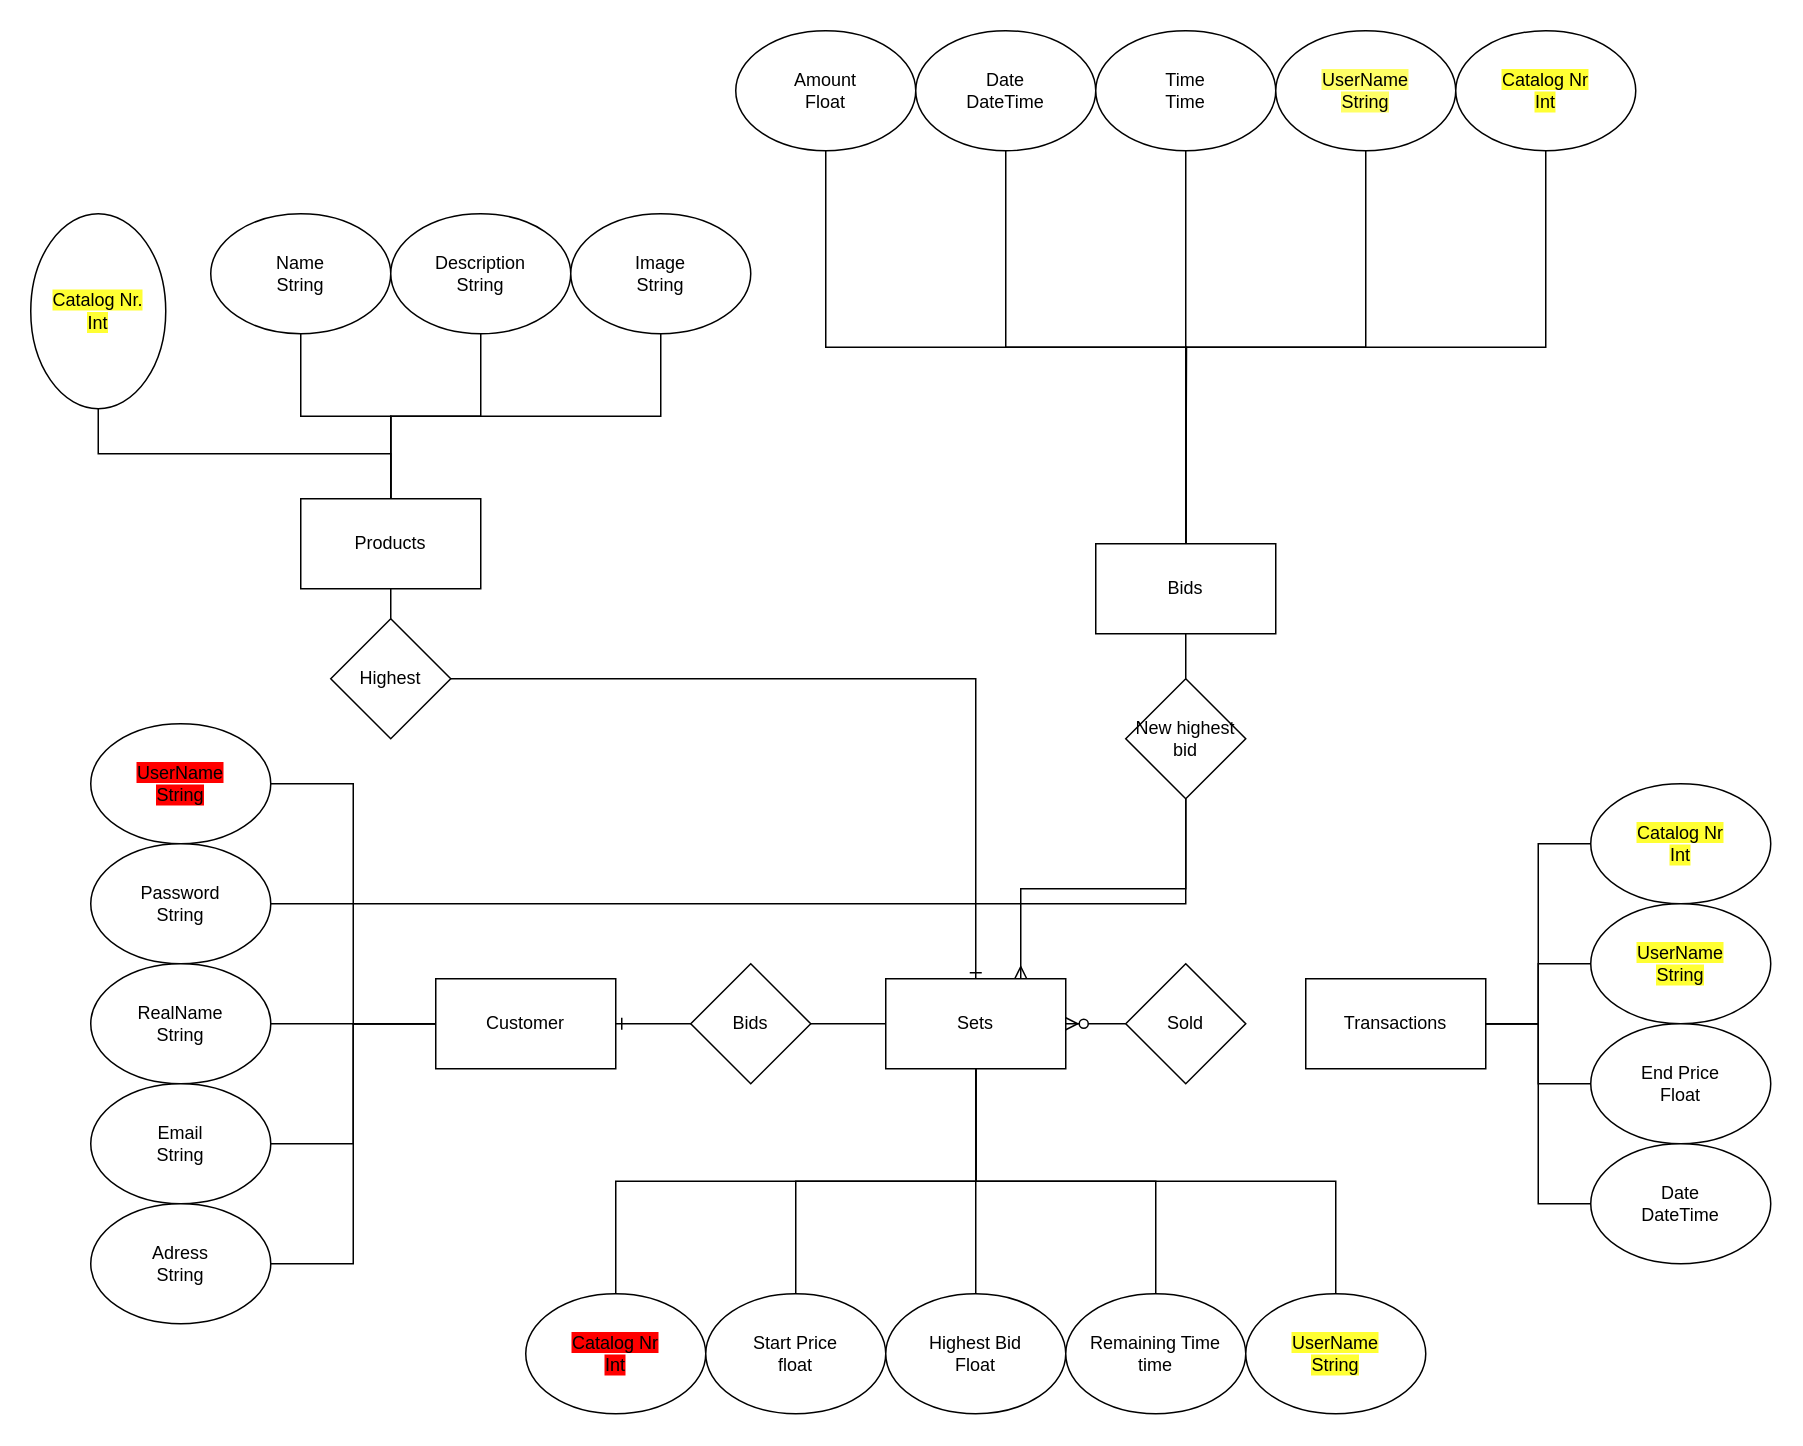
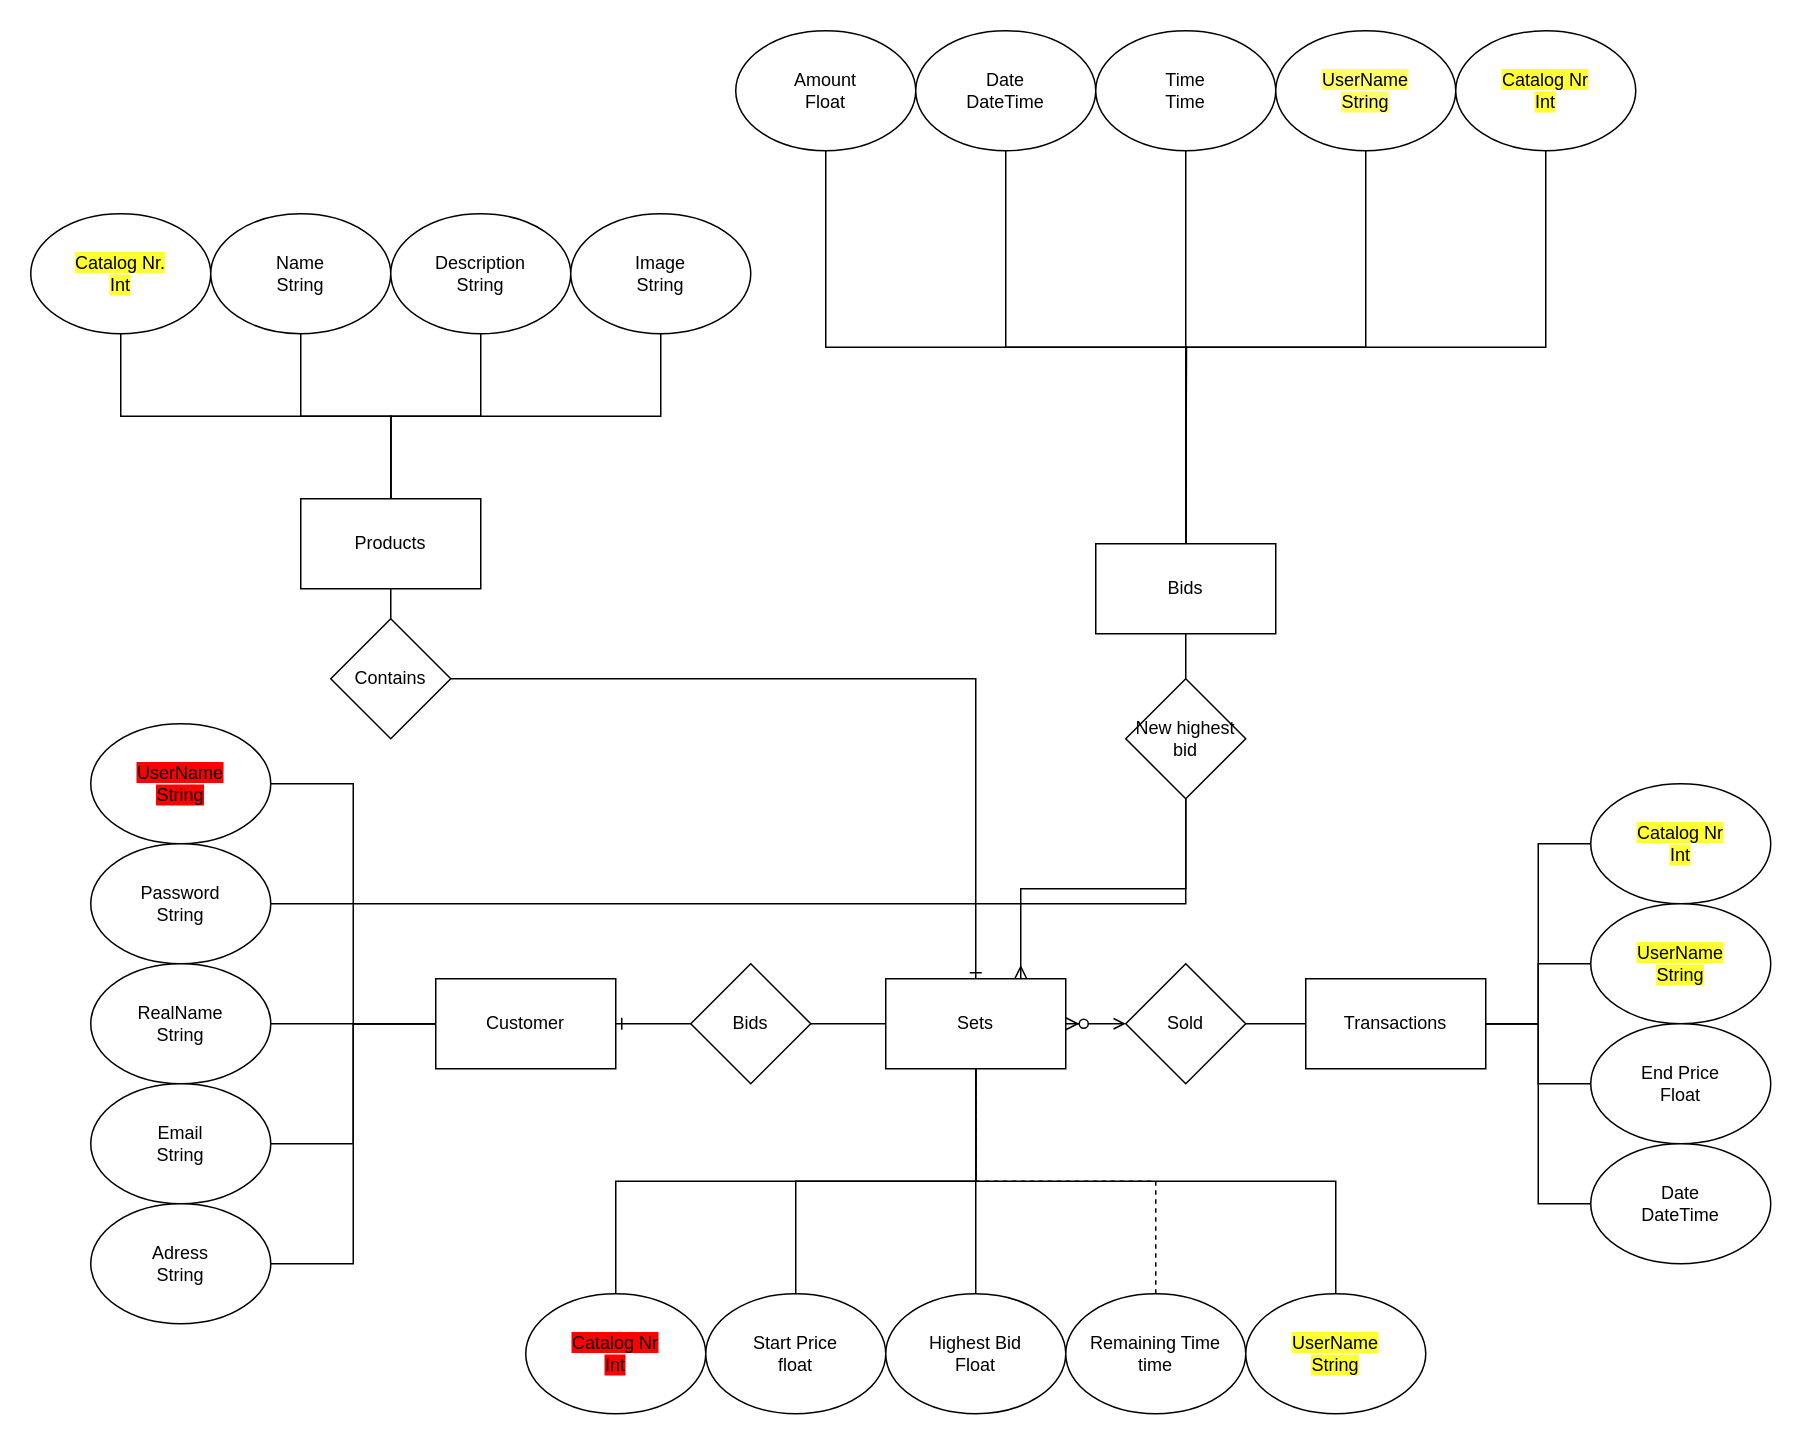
node "Catalog Nr. Int": size 135x195 -> 180x120
node "Highest": label "Highest" -> "Contains"
edge "Sold" -> "Sets": arrowhead none -> open
edge "Sold" -- "Transactions": added
edge "Sets" -- "Remaining Time time": style solid -> dashed
